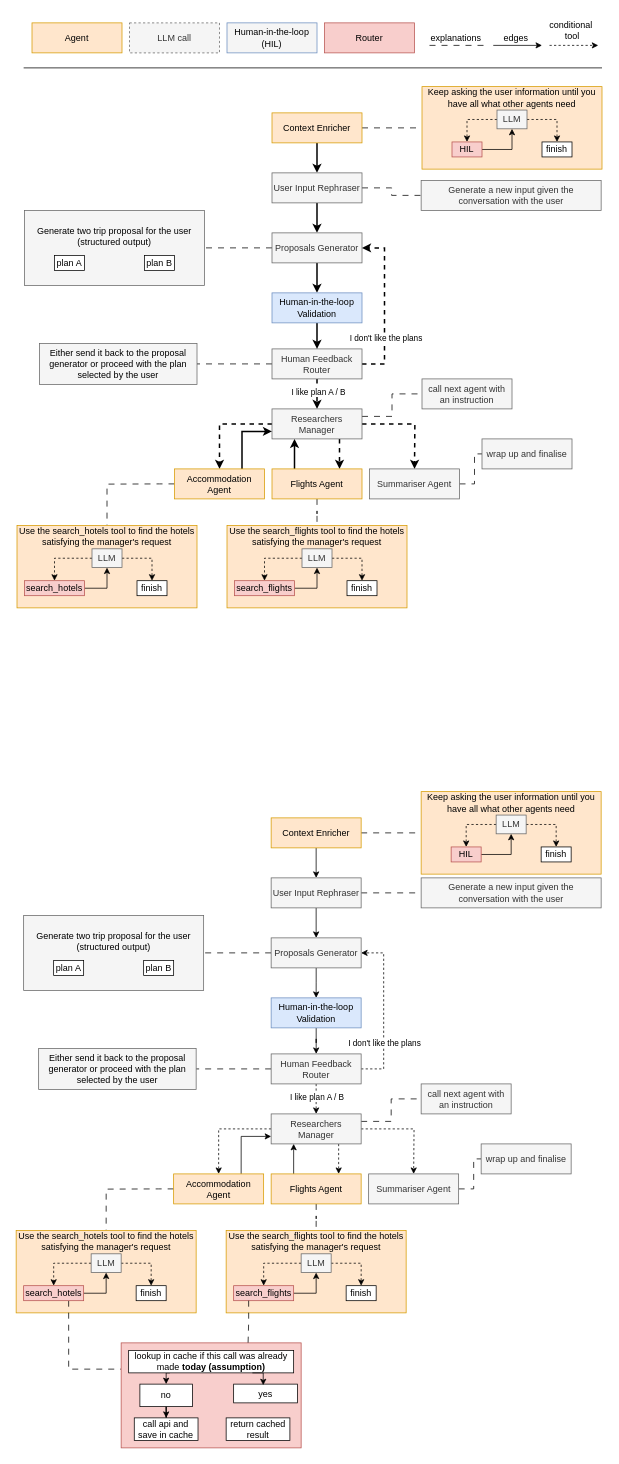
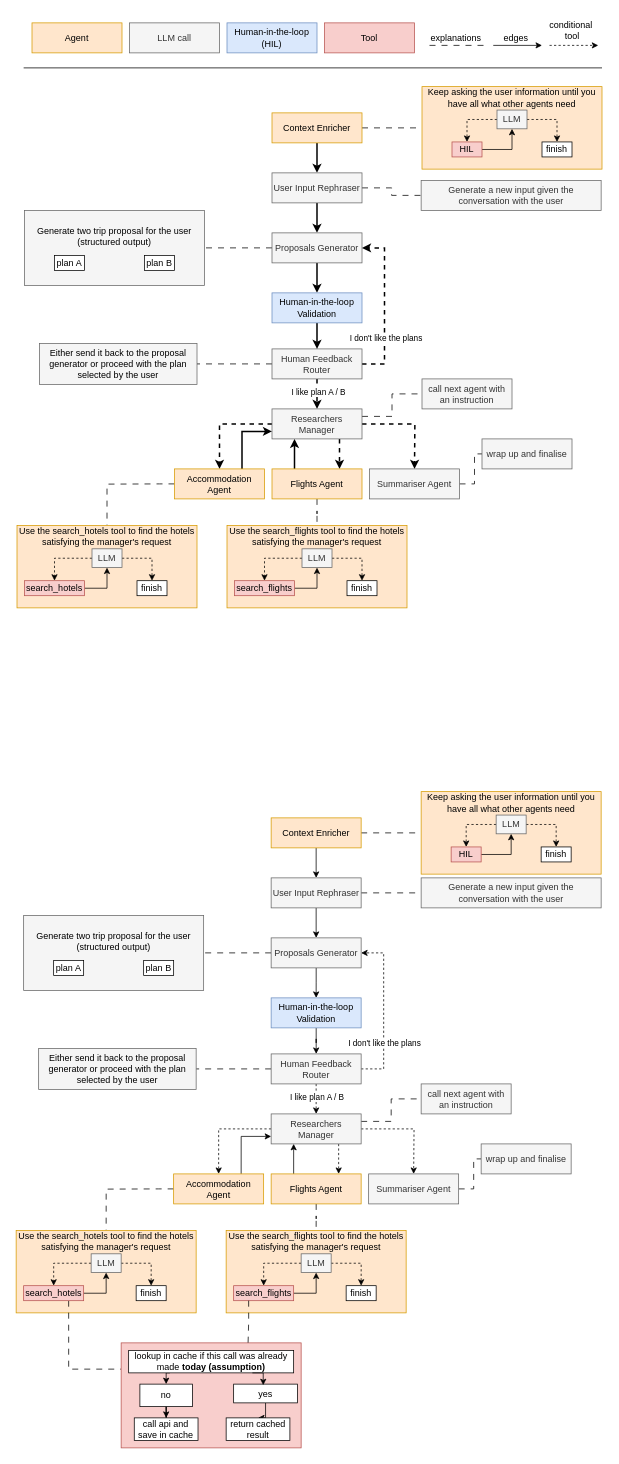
node "LLM call": style dashed -> solid
node "Human-in-the-loop (HIL)": fillcolor #f5f5f5 -> #dae8fc
node "Router": label "Router" -> "Tool"
edge "yes" -> "return cached result": added
